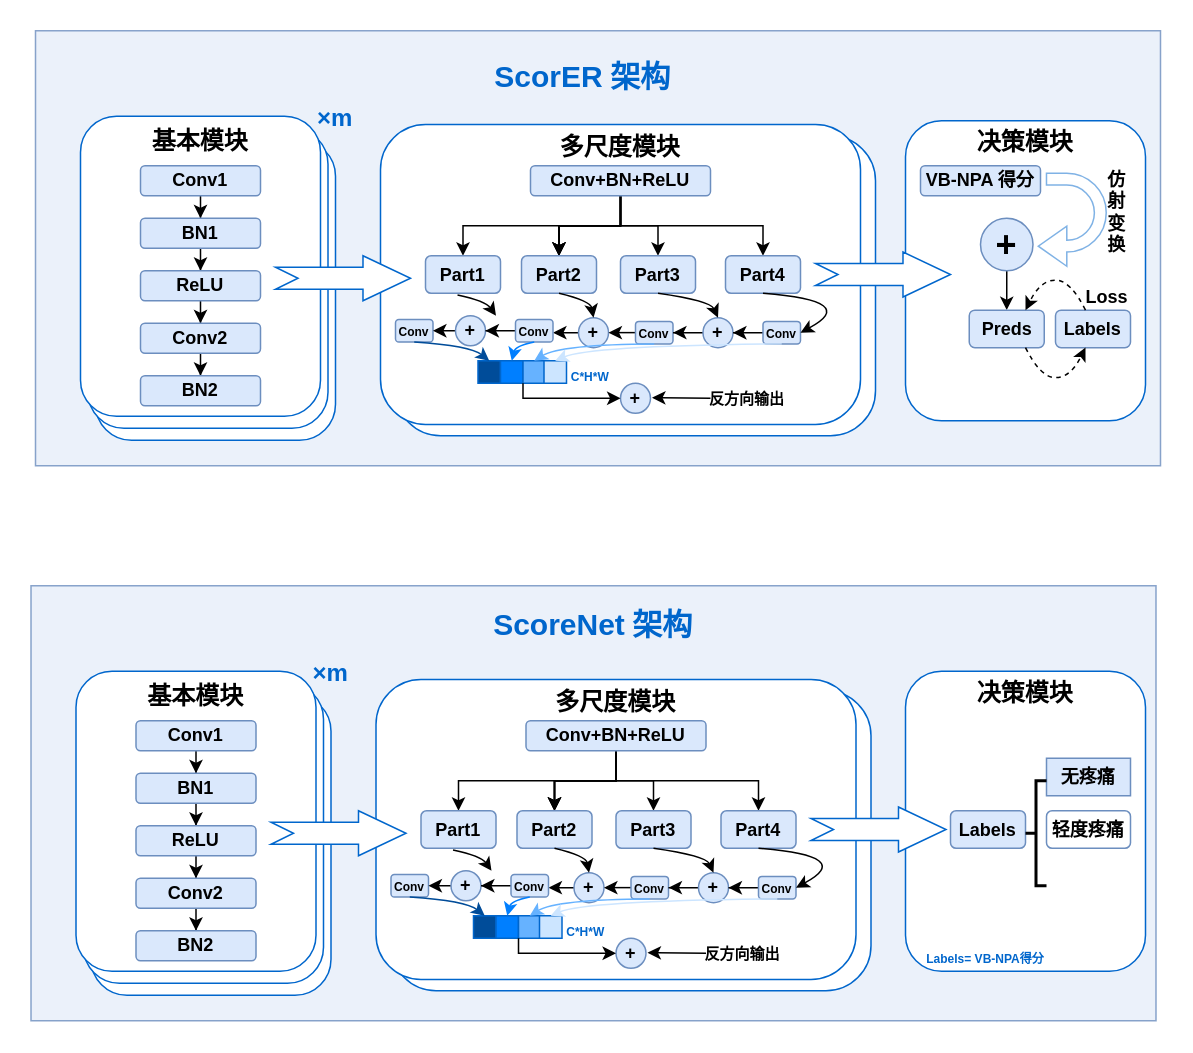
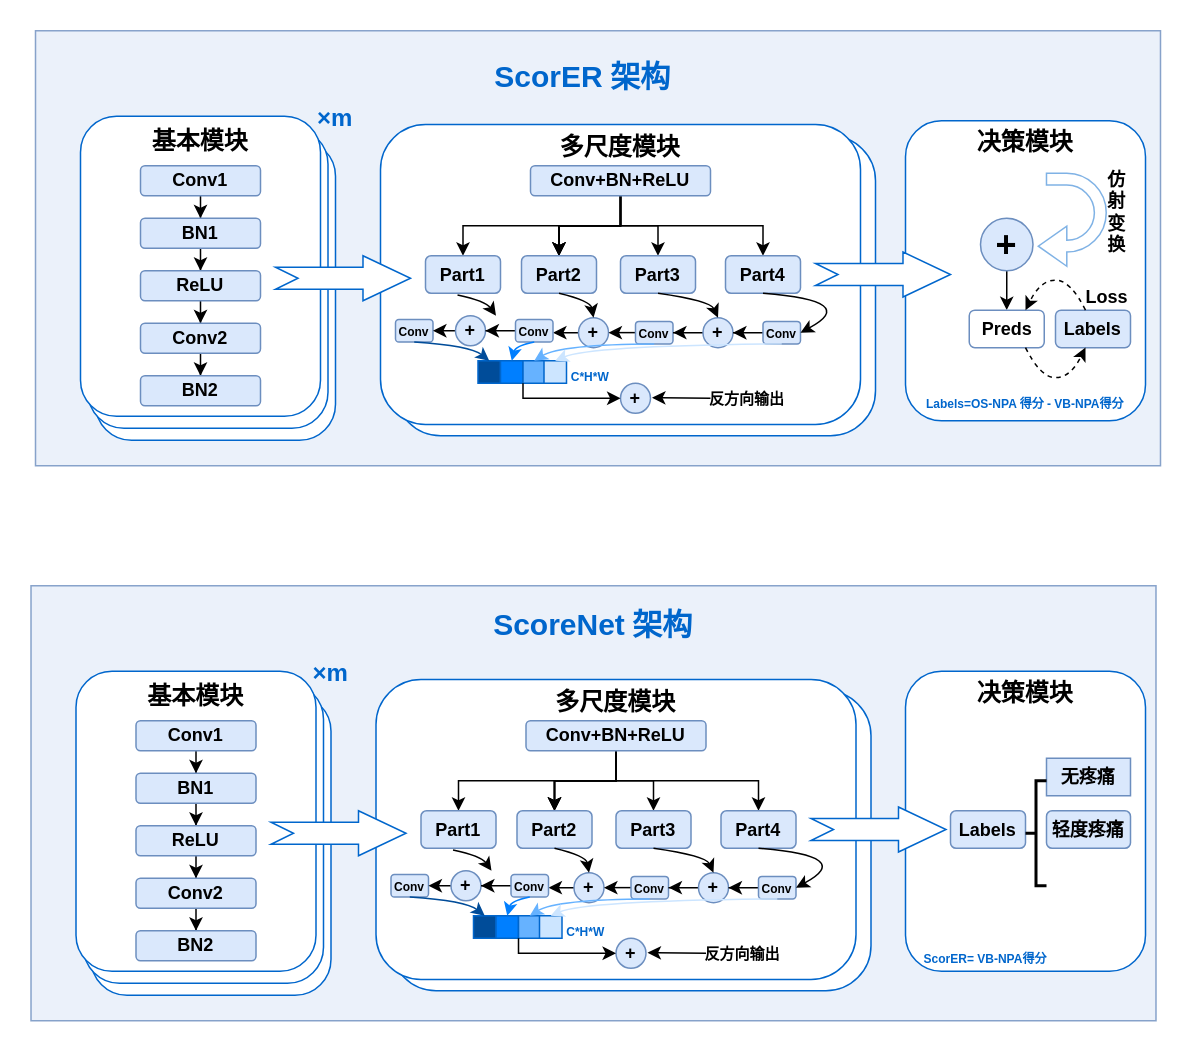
node "VB-NPA 得分": removed
node "Preds": fillcolor #dae8fc -> #ffffff
node "Labels=OS-NPA 得分 - VB-NPA得分": added
node "轻度疼痛": fillcolor #ffffff -> #dae8fc
node "Labels= VB-NPA得分": label "Labels= VB-NPA得分" -> "ScorER= VB-NPA得分"
